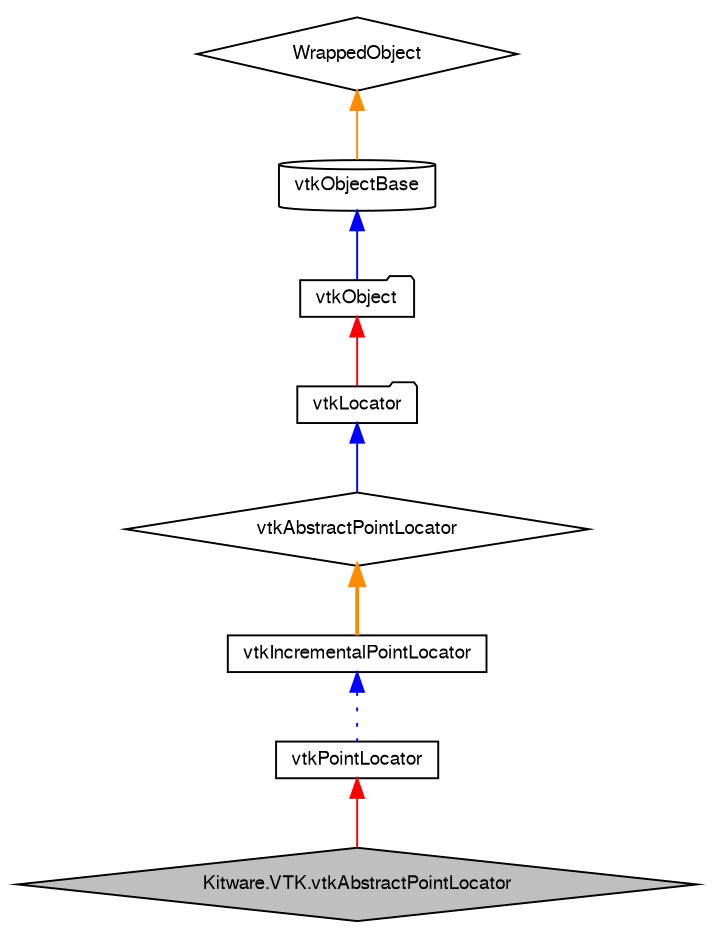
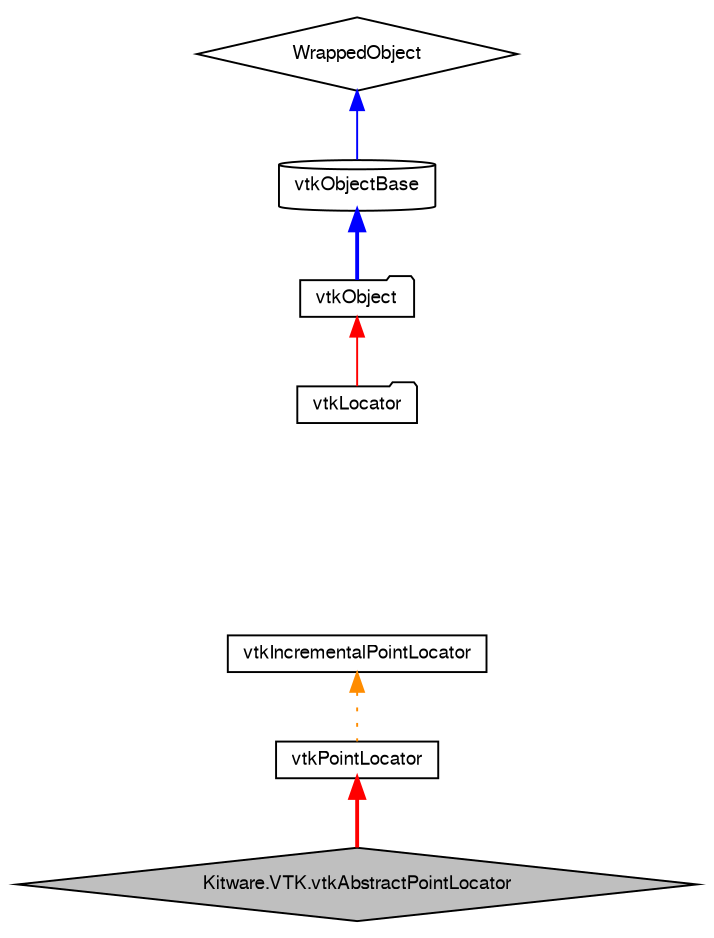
edge "vtkObjectBase" -> "WrappedObject": color darkorange -> blue
edge "vtkObject" -> "vtkObjectBase": style solid -> bold
node "vtkAbstractPointLocator": removed
edge "vtkPointLocator" -> "vtkIncrementalPointLocator": color blue -> darkorange
edge "Kitware.VTK.vtkAbstractPointLocator" -> "vtkPointLocator": style solid -> bold
